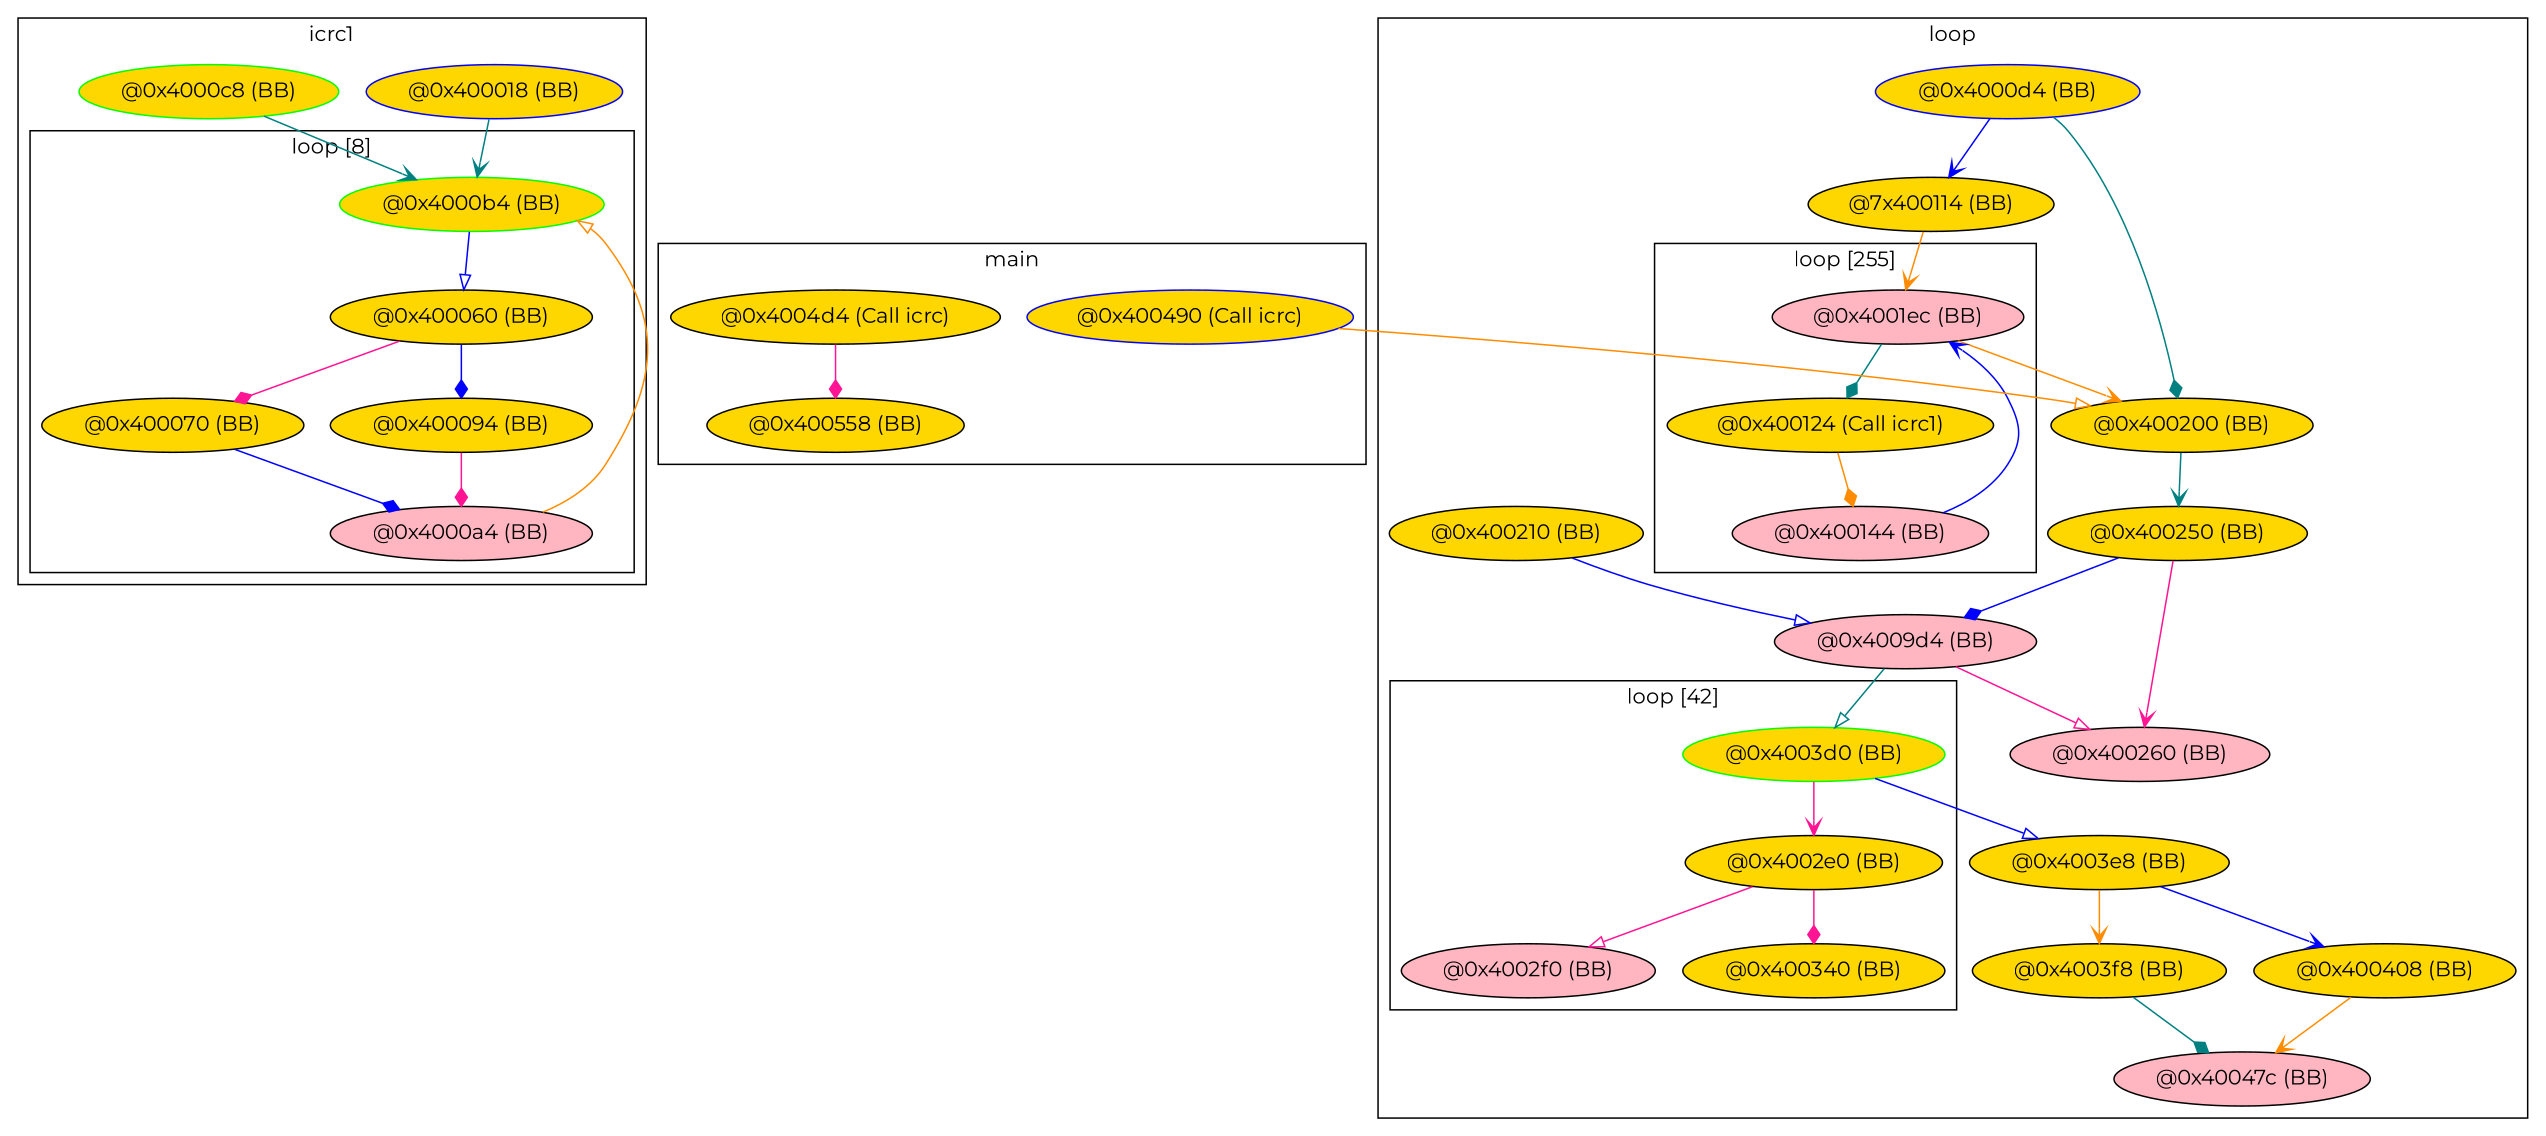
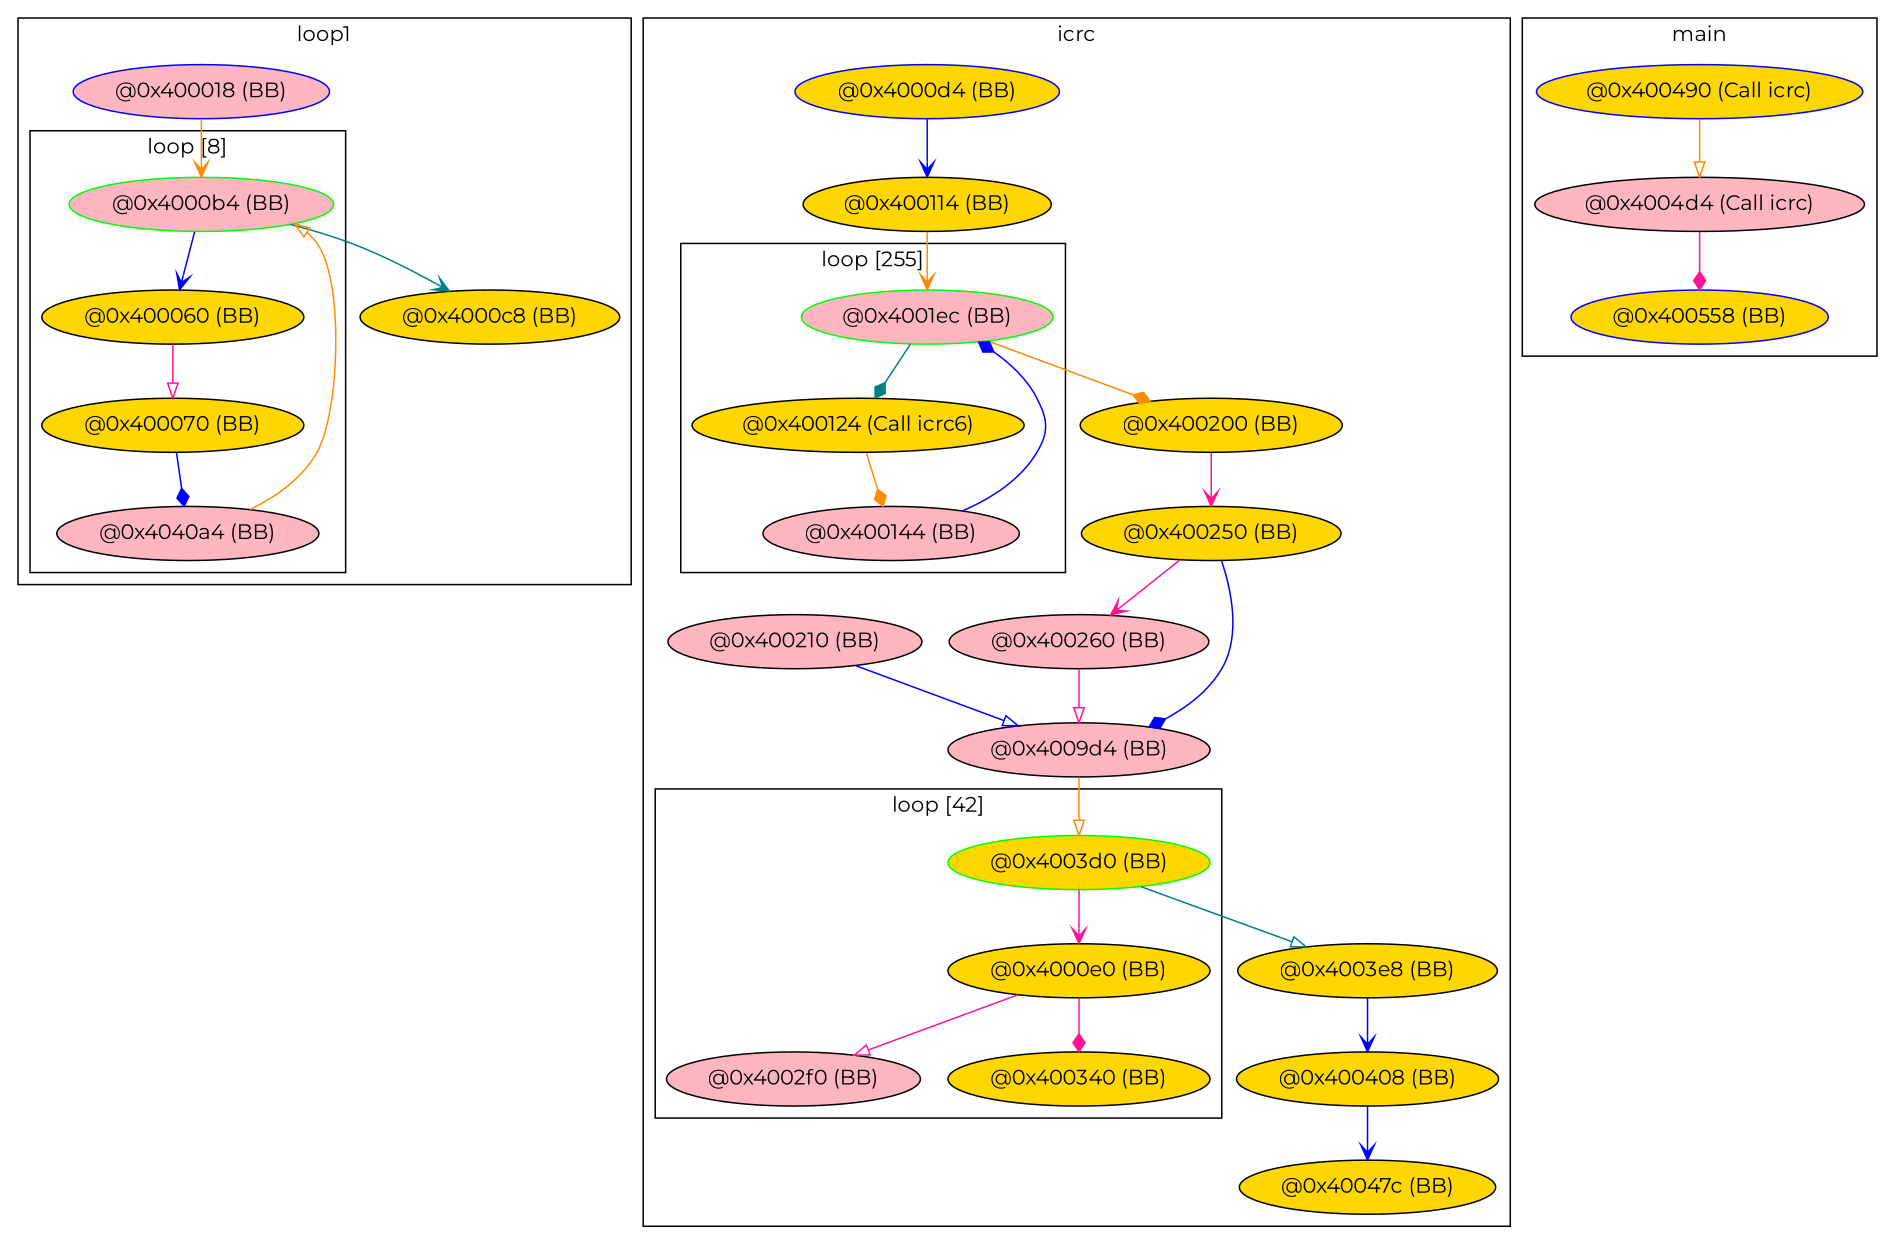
cluster "icrc1": label "icrc1" -> "loop1"
cluster "loop": label "loop" -> "icrc"
node "@0x4000c8 (BB)": color green -> black
node "@0x400018 (BB)": fillcolor gold -> lightpink
edge "@0x400018 (BB)" -> "@0x4000b4 (BB)": color teal -> darkorange
edge "@0x4000c8 (BB)" -> "@0x4000b4 (BB)": reversed
node "@0x4000b4 (BB)": fillcolor gold -> lightpink
node "@7x400114 (BB)": label "@7x400114 (BB)" -> "@0x400114 (BB)"
edge "@0x4000d4 (BB)" -> "@0x400200 (BB)": removed
edge "@0x4000b4 (BB)" -> "@0x400060 (BB)": arrowhead onormal -> vee
node "@0x4004d4 (Call icrc)": fillcolor gold -> lightpink
node "@0x4001ec (BB)": color black -> green
edge "@0x400490 (Call icrc)" -> "@0x400200 (BB)": now "@0x400490 (Call icrc)" -> "@0x4004d4 (Call icrc)"
edge "@0x4001ec (BB)" -> "@0x400200 (BB)": arrowhead vee -> diamond
edge "@0x400060 (BB)" -> "@0x400070 (BB)": arrowhead diamond -> onormal
node "@0x400094 (BB)": removed
node "@0x400558 (BB)": color black -> blue
node "@0x400124 (Call icrc1)": label "@0x400124 (Call icrc1)" -> "@0x400124 (Call icrc6)"
edge "@0x400144 (BB)" -> "@0x4001ec (BB)": arrowhead vee -> diamond
edge "@0x400200 (BB)" -> "@0x400250 (BB)": color teal -> deeppink
node "@0x4000a4 (BB)": label "@0x4000a4 (BB)" -> "@0x4040a4 (BB)"
node "@0x400210 (BB)": fillcolor gold -> lightpink
edge "@0x4009d4 (BB)" -> "@0x4003d0 (BB)": color teal -> darkorange
edge "@0x4009d4 (BB)" -> "@0x400260 (BB)": reversed
edge "@0x4003d0 (BB)" -> "@0x4003e8 (BB)": color blue -> teal
node "@0x4002e0 (BB)": label "@0x4002e0 (BB)" -> "@0x4000e0 (BB)"
node "@0x4003f8 (BB)": removed
edge "@0x400408 (BB)" -> "@0x40047c (BB)": color darkorange -> blue
node "@0x40047c (BB)": fillcolor lightpink -> gold
